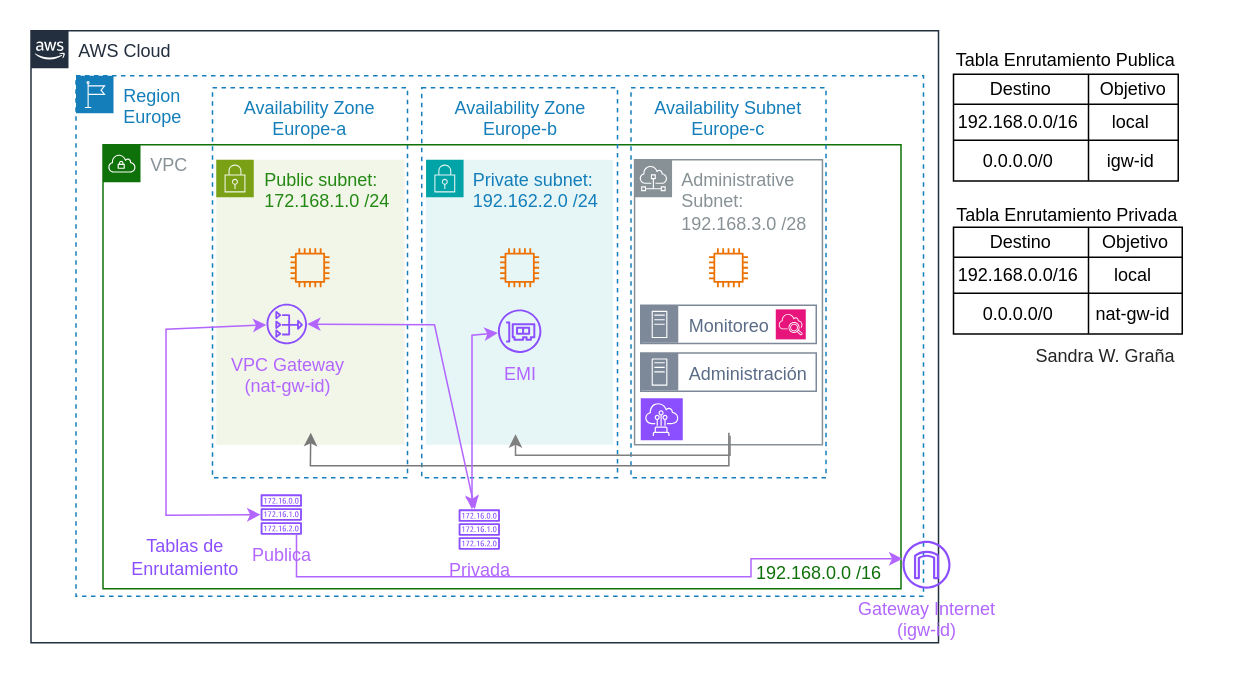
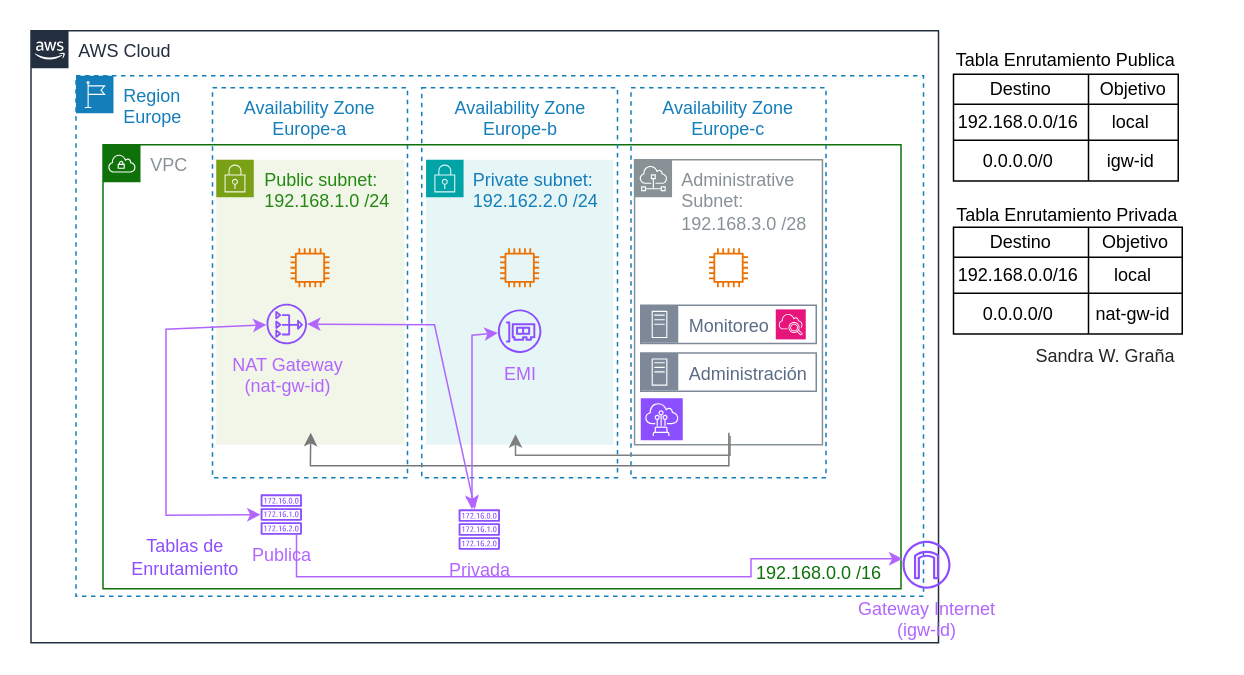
node "Availability Subnet Europe-c": label "Availability Subnet Europe-c" -> "Availability Zone Europe-c"
node "Public subnet: 172.168.1.0 /24": label "Public subnet: 172.168.1.0 /24" -> "Public subnet: 192.168.1.0 /24"
node "VPC Gateway (nat-gw-id)": label "VPC Gateway (nat-gw-id)" -> "NAT Gateway (nat-gw-id)"
